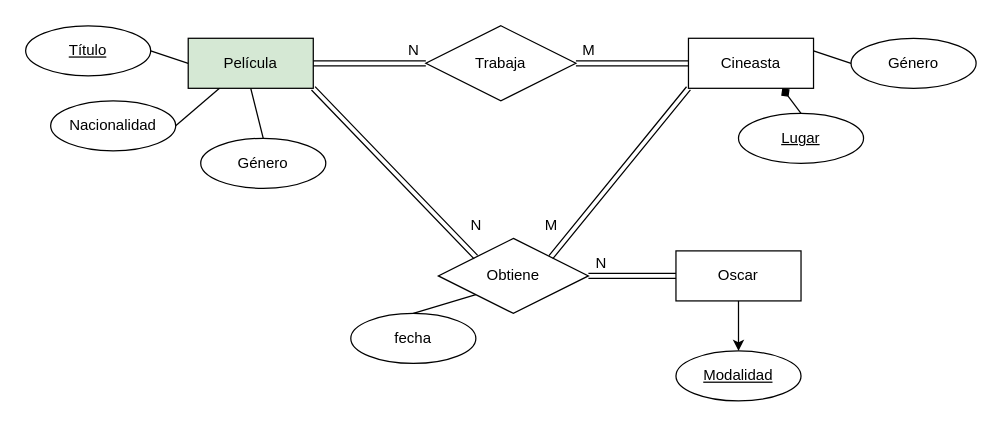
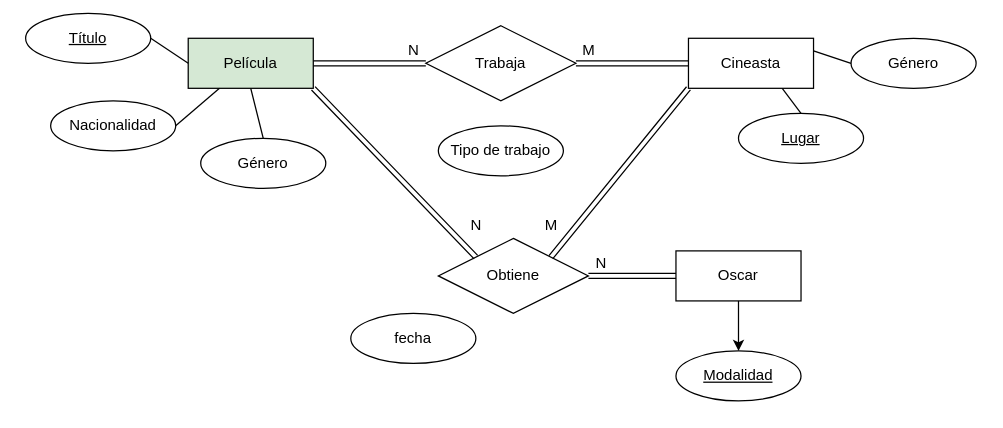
node "Título": moved (88, 51) -> (88, 38)
edge "Lugar" -> "Cineasta": arrowhead diamond -> none
node "Tipo de trabajo": added
edge "Obtiene" -- "fecha": removed
